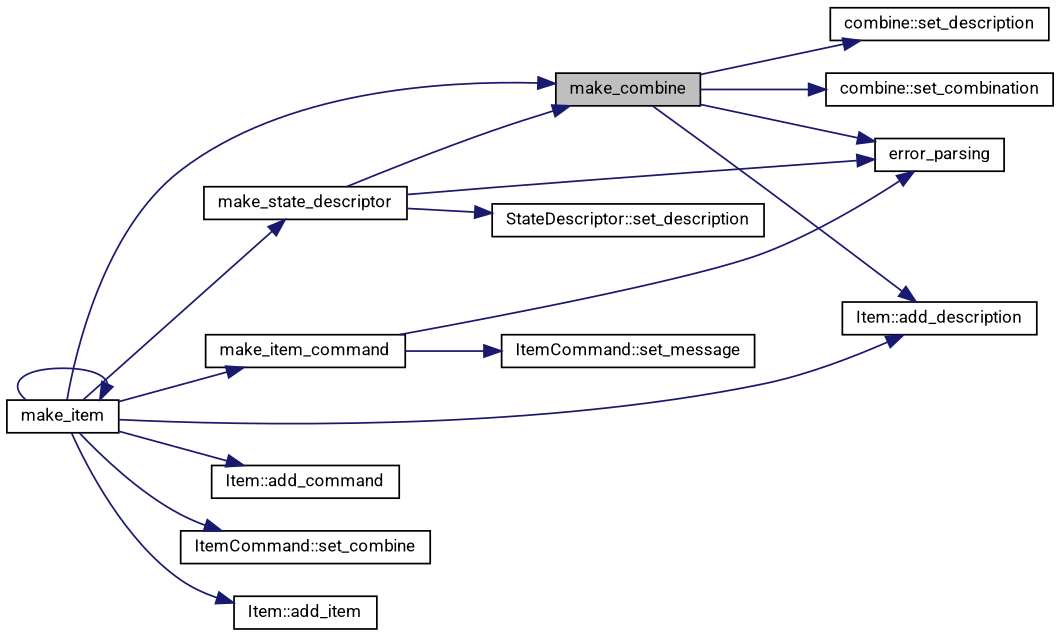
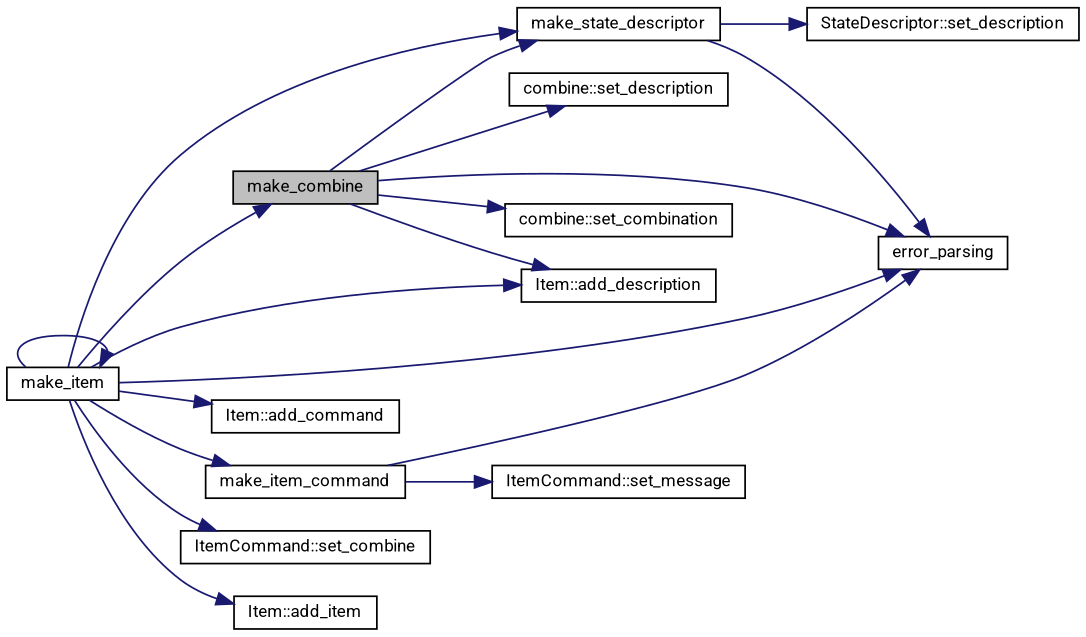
edge "make_state_descriptor" -> "make_combine": reversed
edge "make_item" -> "error_parsing": added
